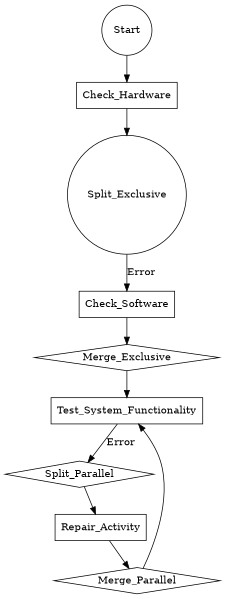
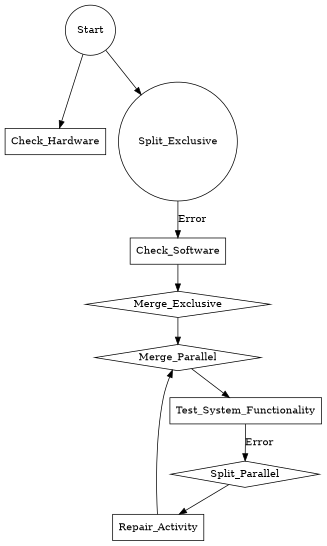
edge "Check_Hardware" -> "Split_Exclusive": now "Start" -> "Split_Exclusive"
edge "Merge_Exclusive" -> "Test_System_Functionality": now "Merge_Exclusive" -> "Merge_Parallel"
